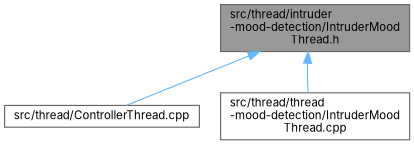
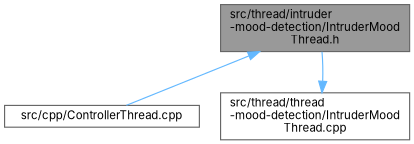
edge "src/thread/thread -mood-detection/IntruderMood Thread.cpp" -> "src/thread/intruder -mood-detection/IntruderMood Thread.h": reversed
node "src/thread/ControllerThread.cpp": label "src/thread/ControllerThread.cpp" -> "src/cpp/ControllerThread.cpp"
